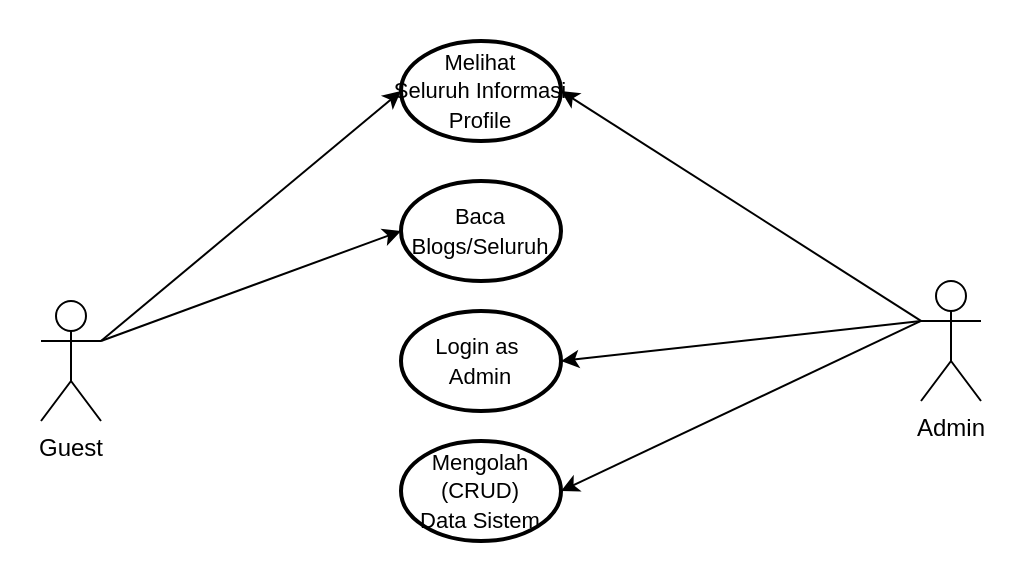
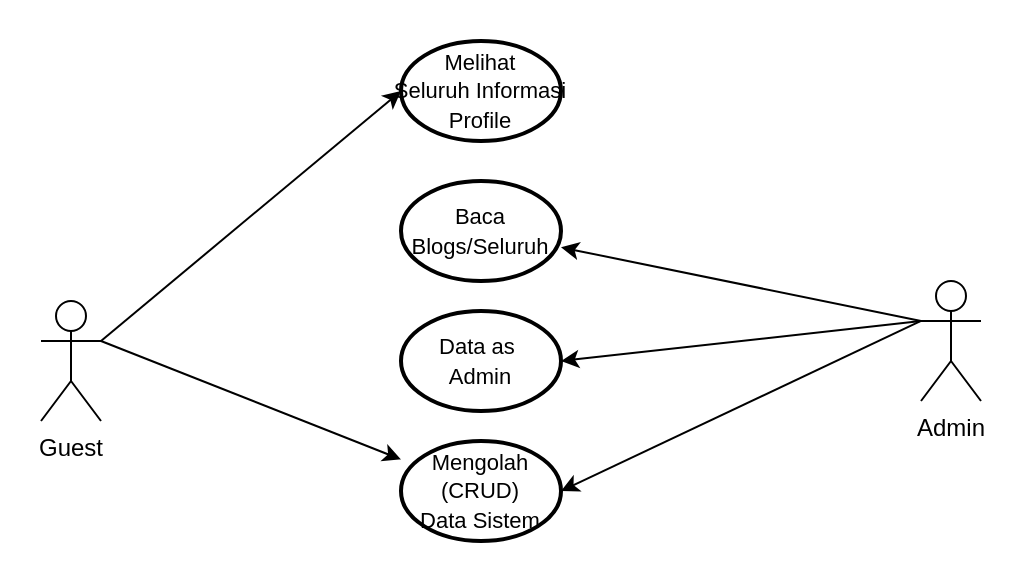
edge "Admin" -> "Melihat Seluruh Informasi Profile": removed
edge "Admin" -> "Baca Blogs/Seluruh": added
edge "Guest" -> "Baca Blogs/Seluruh": now "Guest" -> "Mengolah (CRUD) Data Sistem"
node "Login as Admin": label "Login as Admin" -> "Data as Admin"
